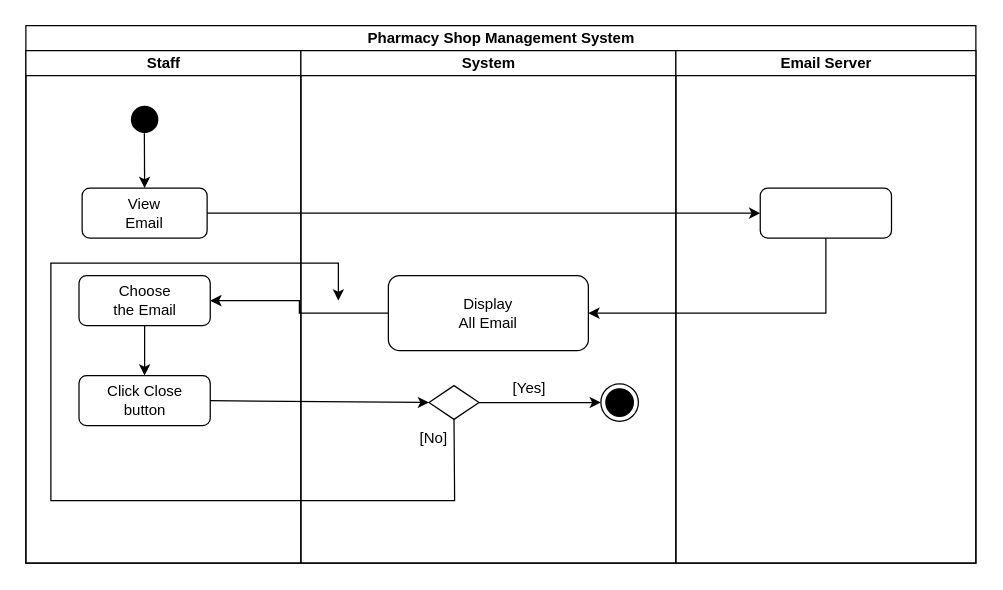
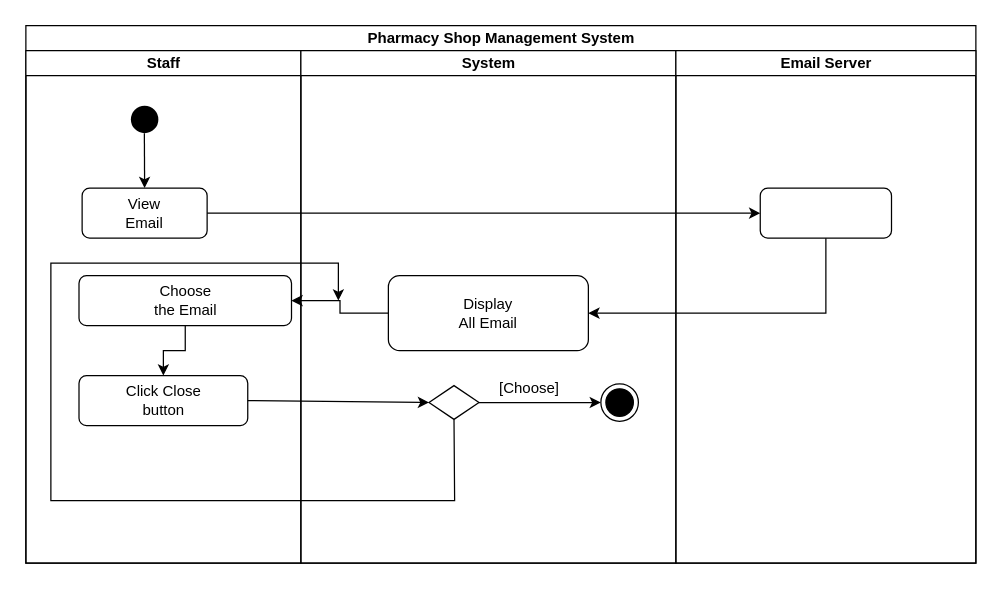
node "Choose the Email": size 131x50 -> 213x50
node "[Yes]": label "[Yes]" -> "[Choose]"
node "Click Close button": size 131x50 -> 169x50
node "[No]": removed
